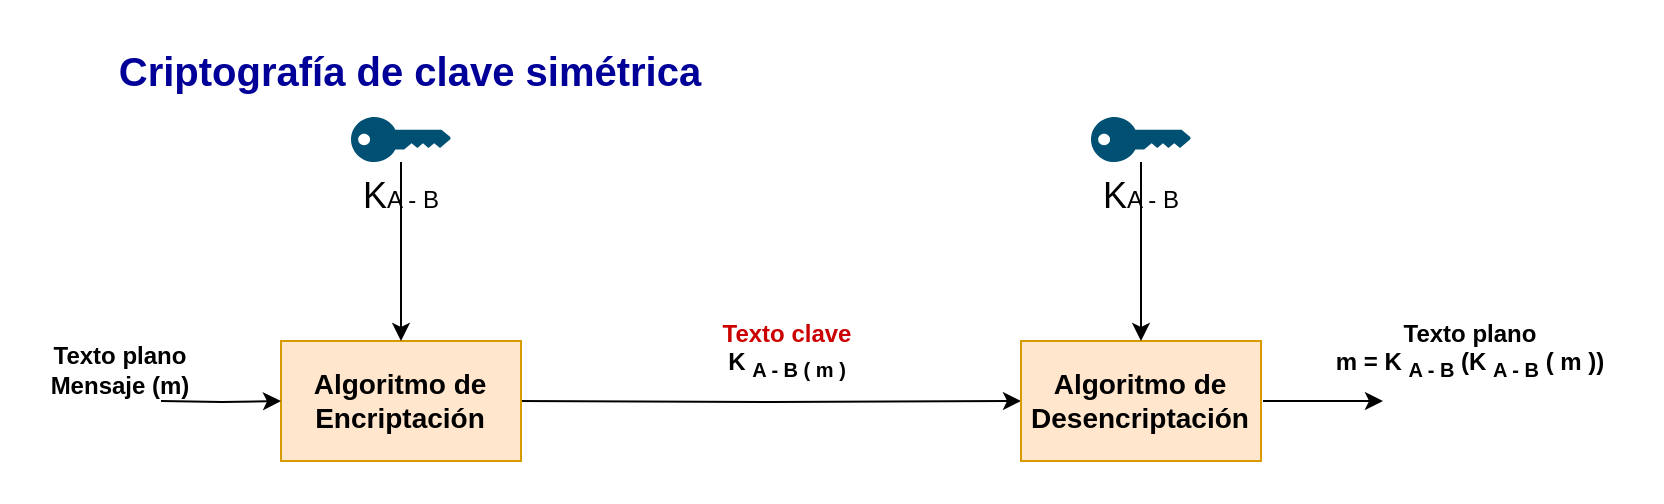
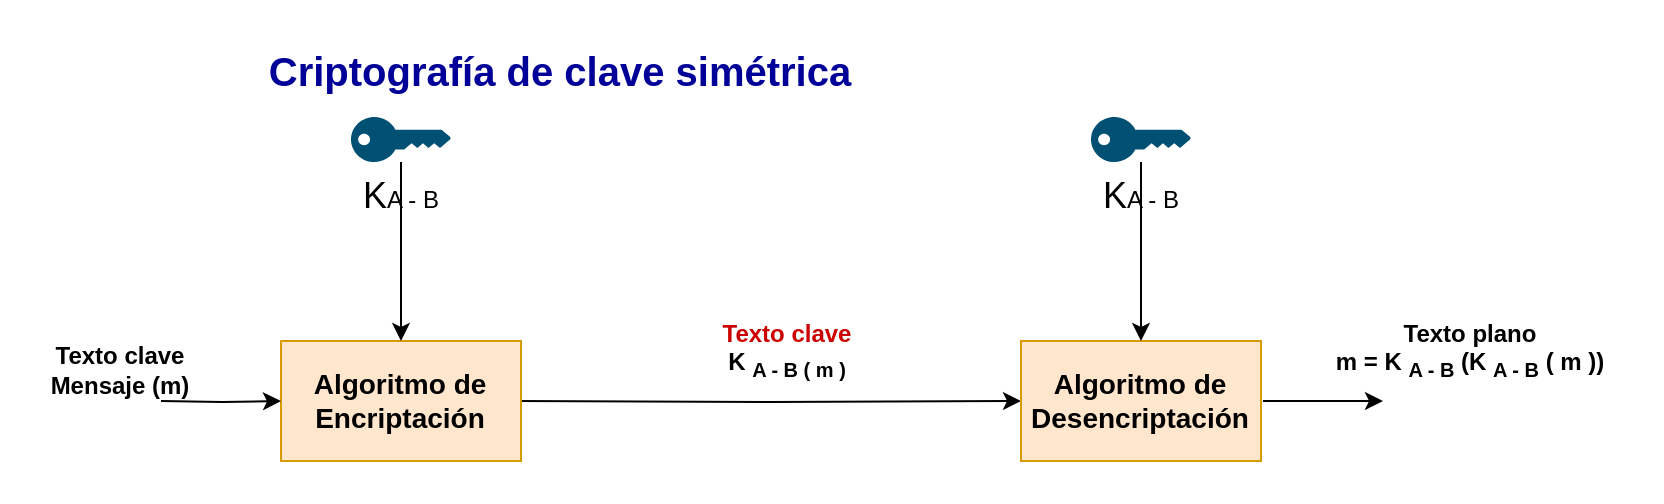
node "Criptografía de clave simétrica": moved (411, 71) -> (561, 71)
node "Texto plano Mensaje (m)": label "Texto plano Mensaje (m)" -> "Texto clave Mensaje (m)"
